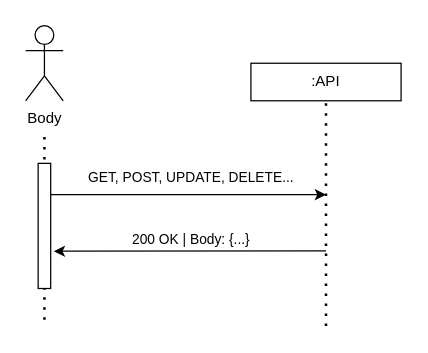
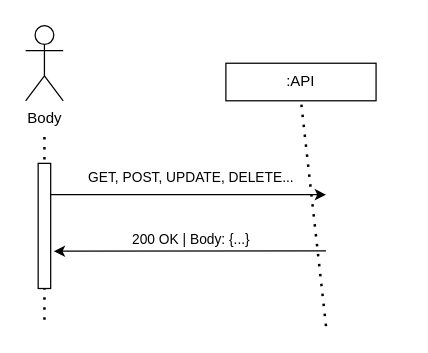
node ":API": moved (326, 82) -> (301, 82)
